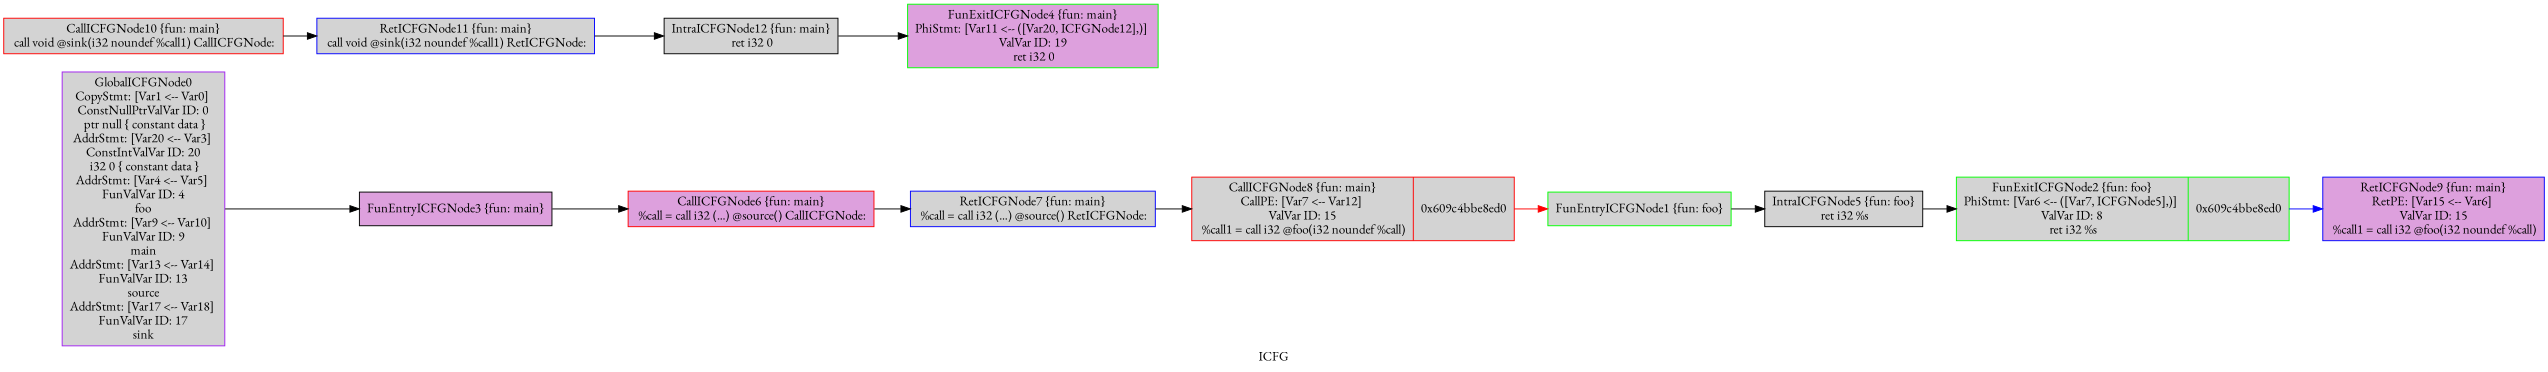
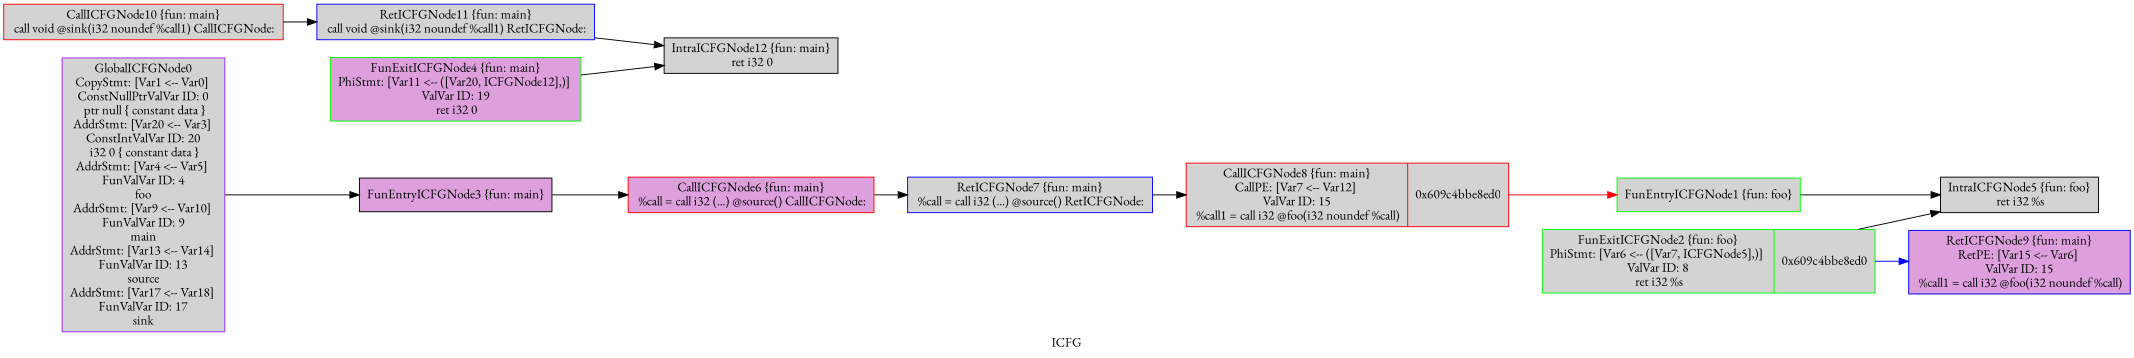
edge "IntraICFGNode12 {fun: main}" -> "FunExitICFGNode4 {fun: main}": reversed
edge "IntraICFGNode5 {fun: foo}" -> "FunExitICFGNode2 {fun: foo}": reversed
